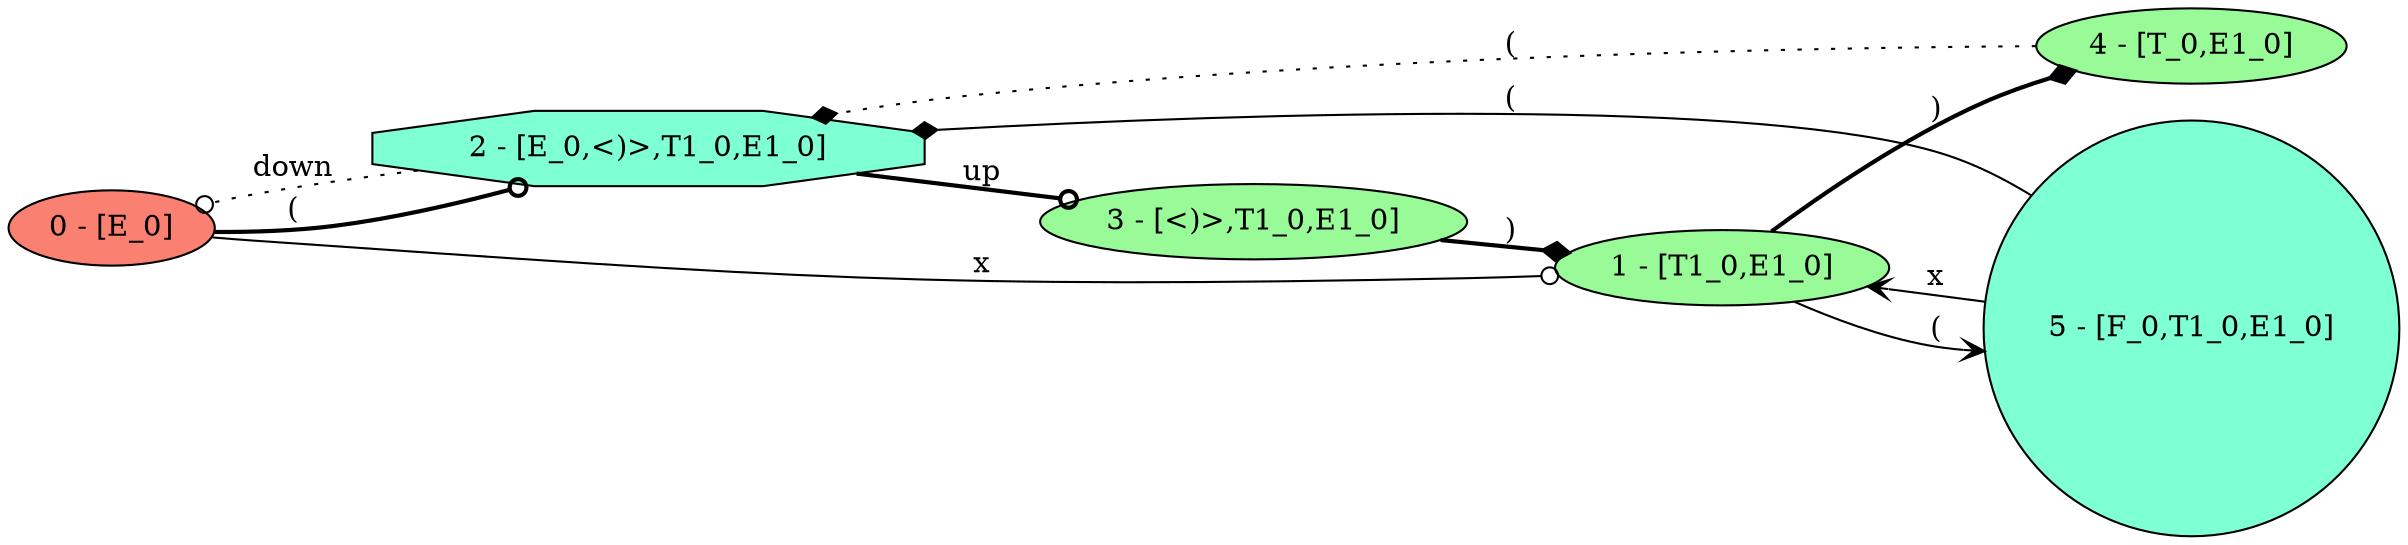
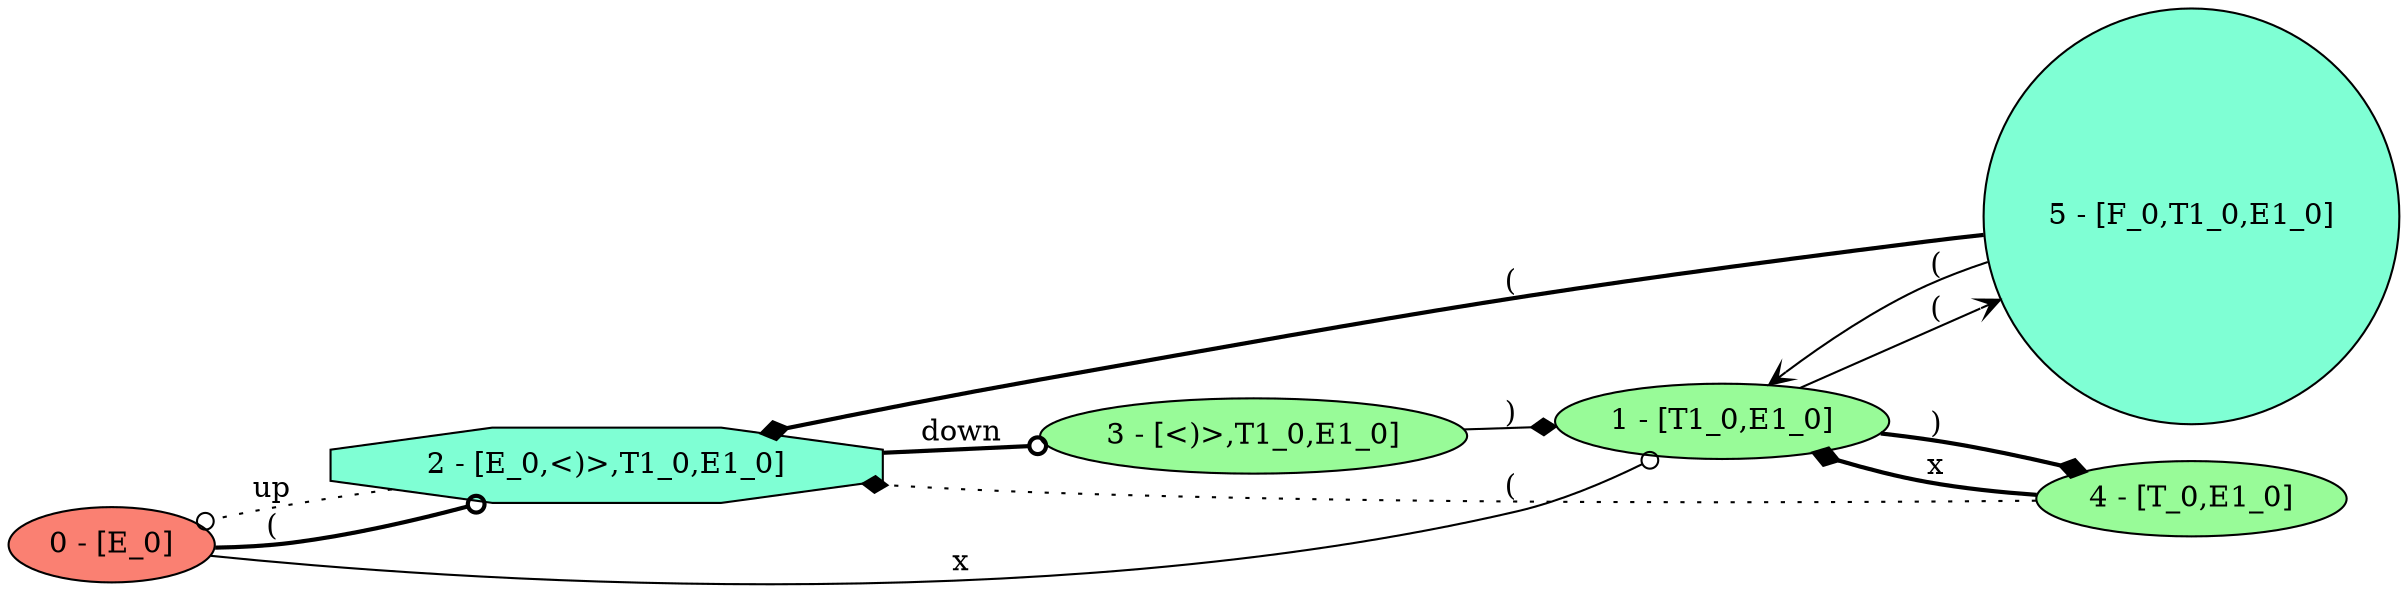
edge "5 - [F_0,T1_0,E1_0]" -> "2 - [E_0,<)>,T1_0,E1_0]": style solid -> bold
edge "2 - [E_0,<)>,T1_0,E1_0]" -> "0 - [E_0]": label "down" -> "up"
edge "2 - [E_0,<)>,T1_0,E1_0]" -> "3 - [<)>,T1_0,E1_0]": label "up" -> "down"
edge "3 - [<)>,T1_0,E1_0]" -> "1 - [T1_0,E1_0]": style bold -> solid
edge "5 - [F_0,T1_0,E1_0]" -> "1 - [T1_0,E1_0]": label "x" -> "("
edge "4 - [T_0,E1_0]" -> "1 - [T1_0,E1_0]": added, label "x"
